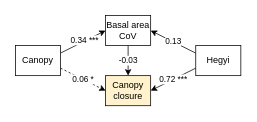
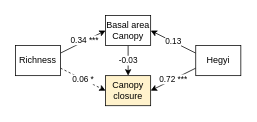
node "Basal area CoV": label "Basal area CoV" -> "Basal area Canopy"
node "Canopy": label "Canopy" -> "Richness"
